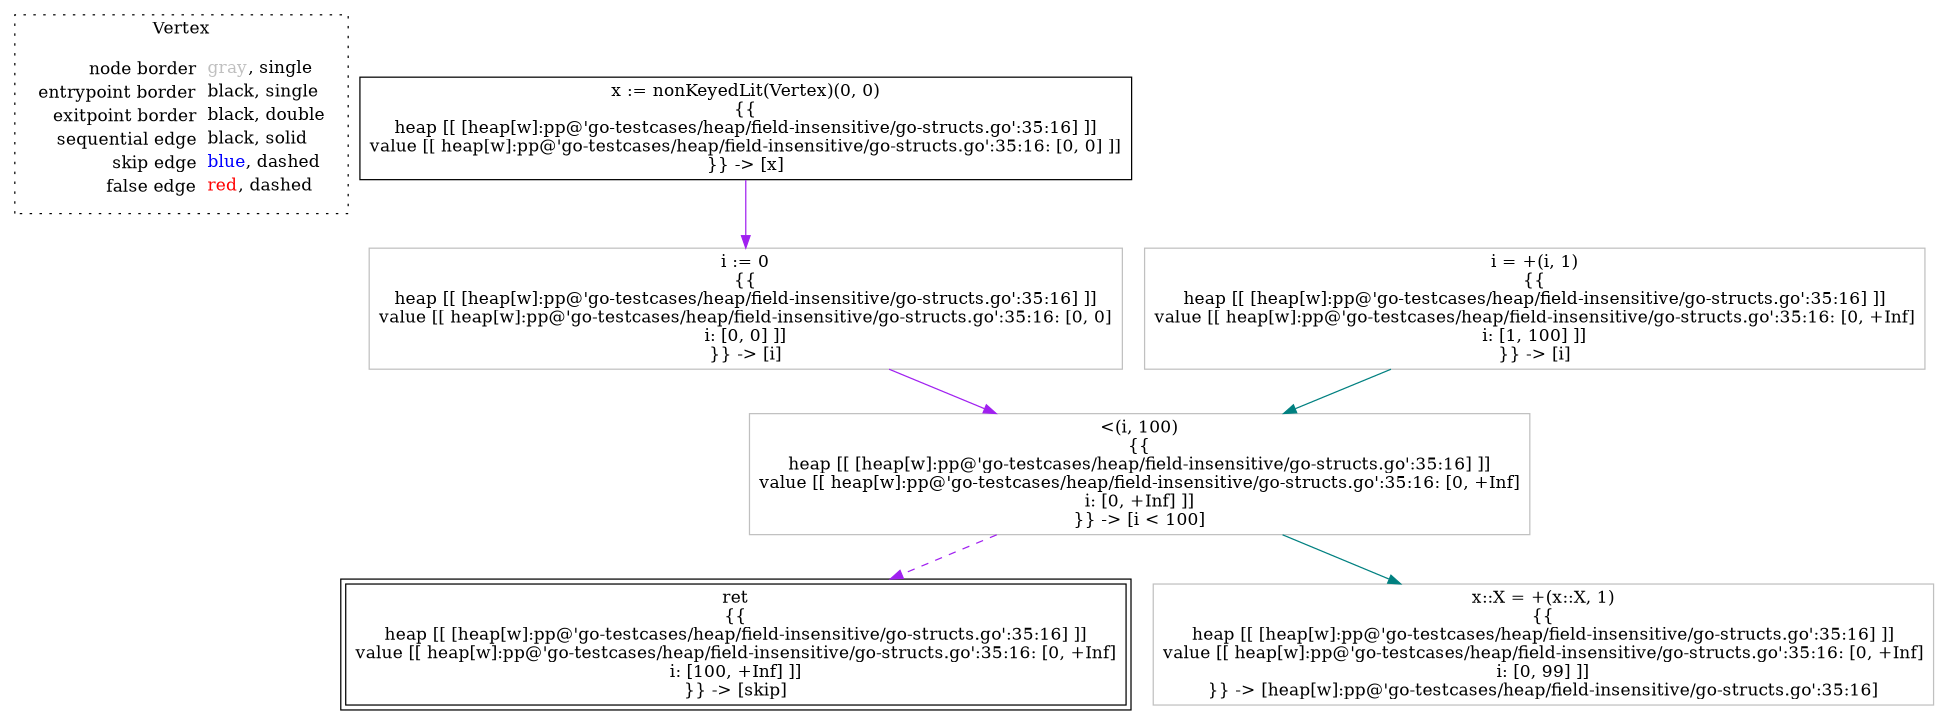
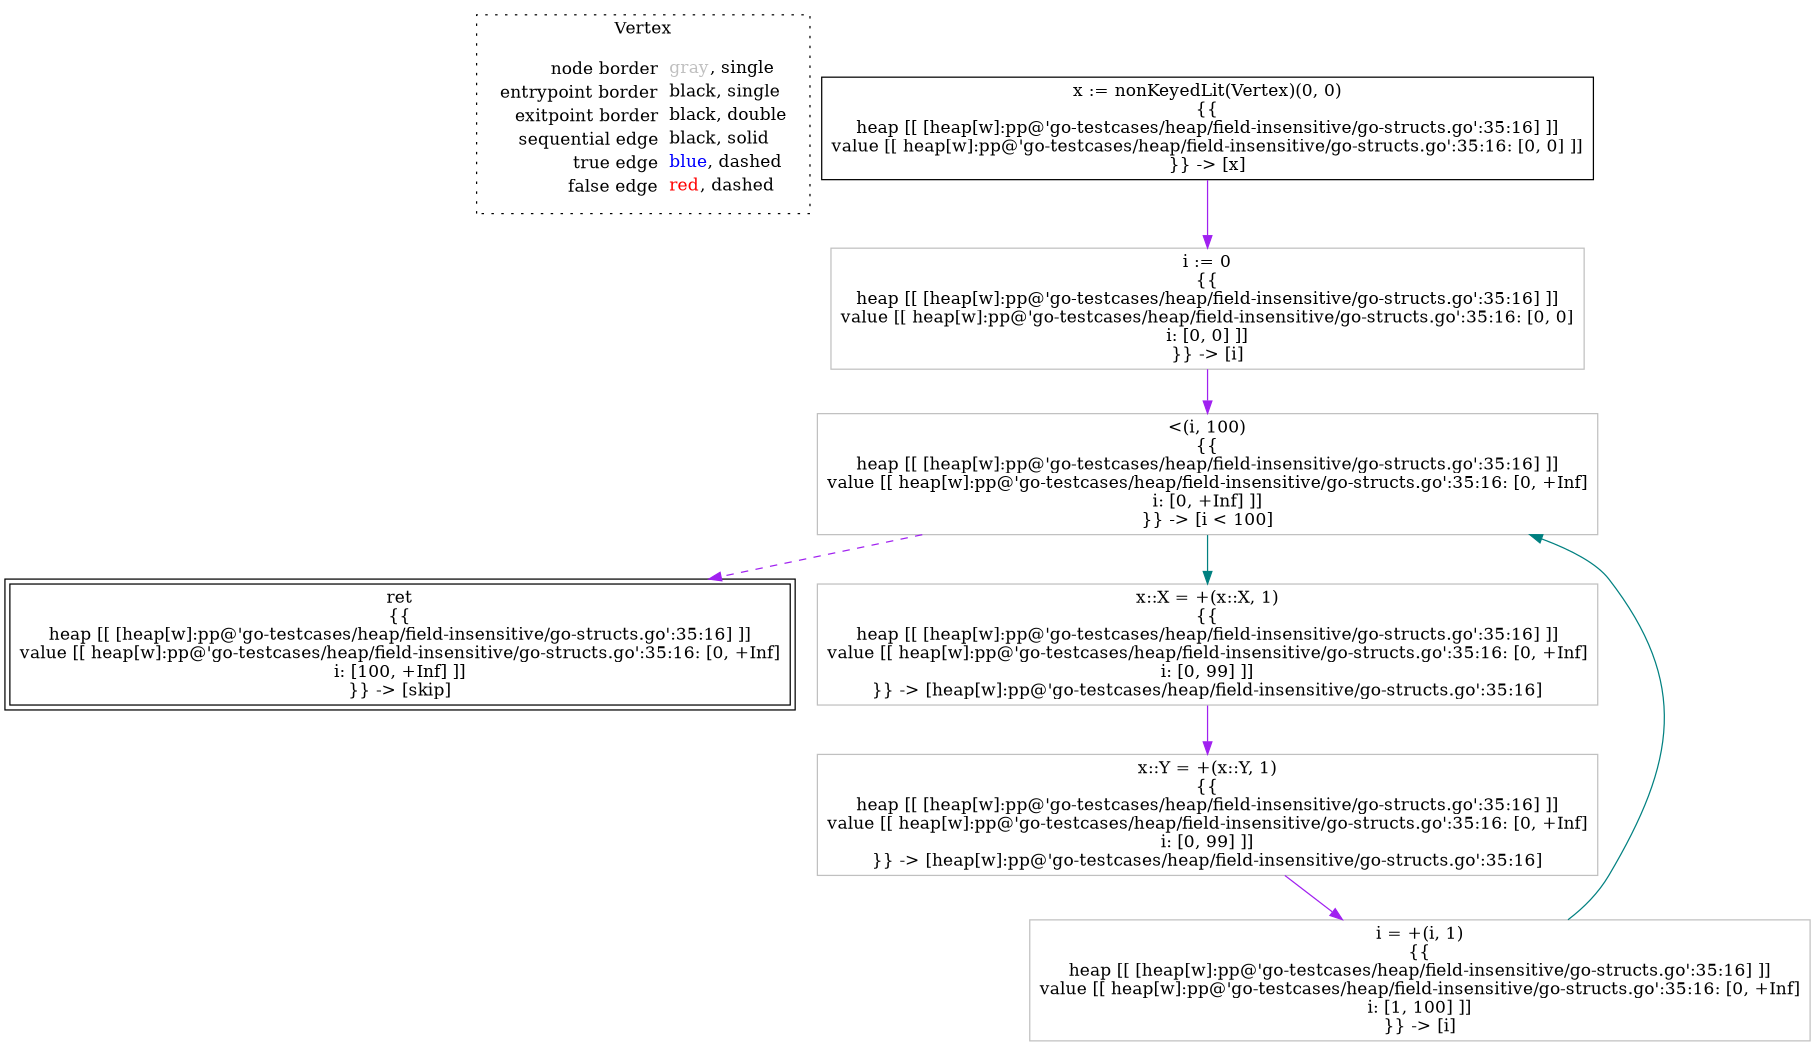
node "node border": text "skip edge" -> "true edge"
node "x::Y = +(x::Y, 1)": added
